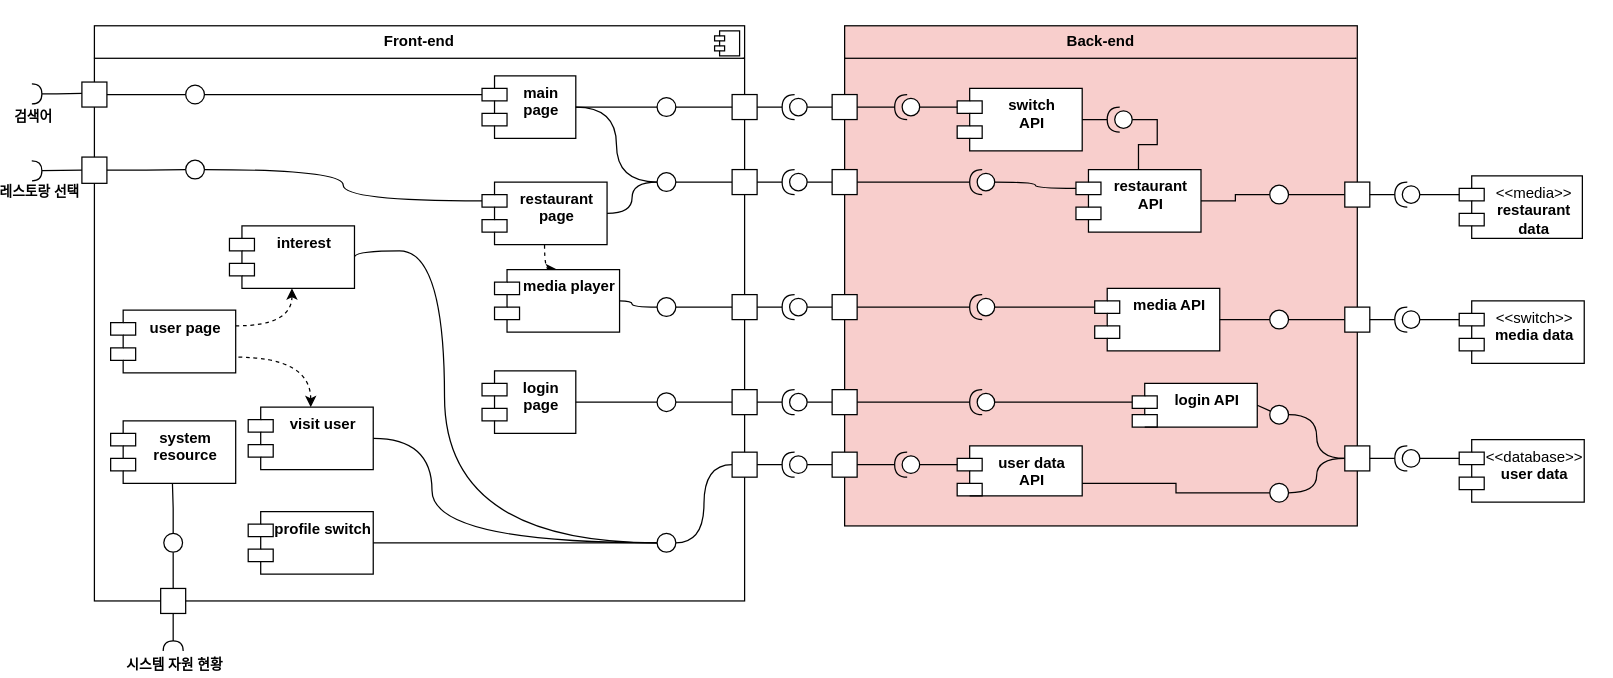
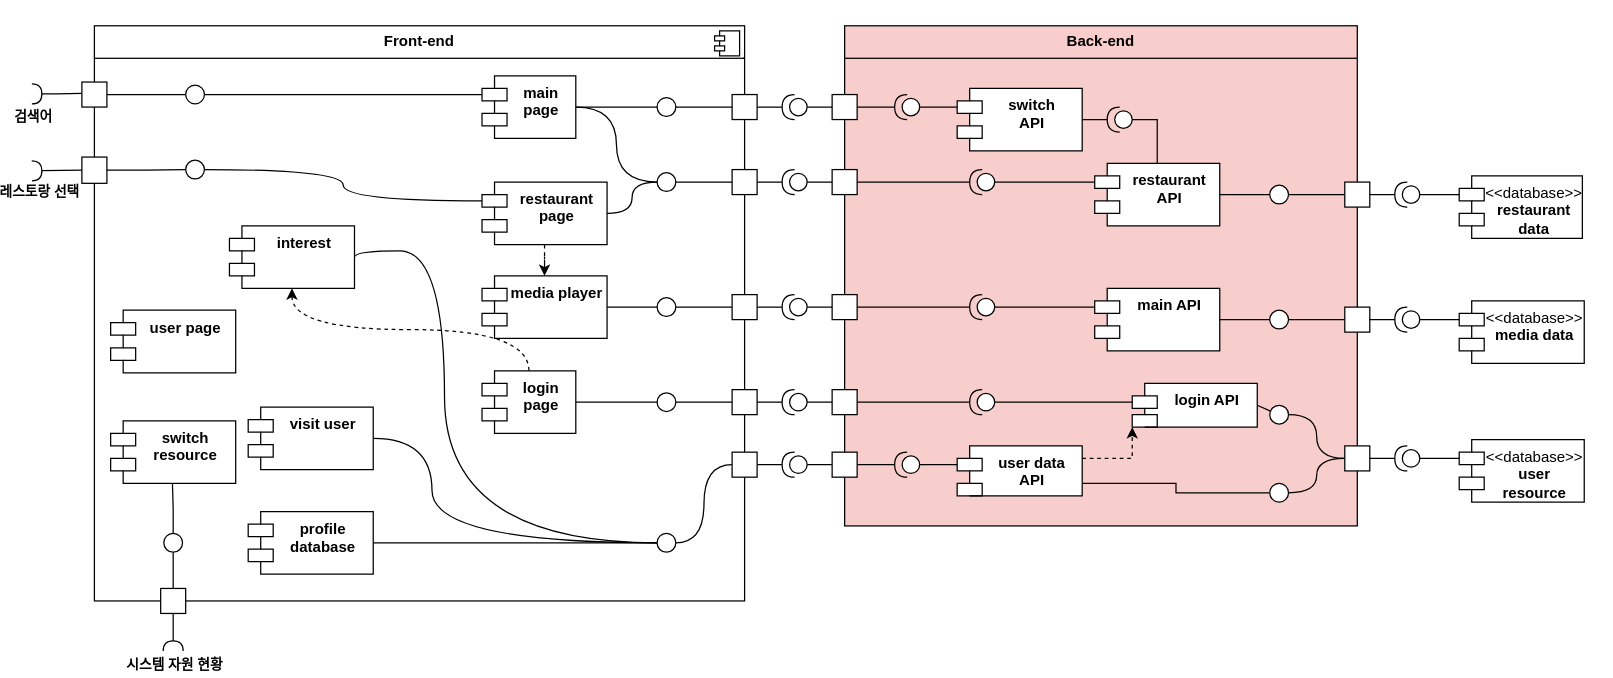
node "restaurant API": moved (1138, 201) -> (1157, 194)
node "<<media>> restaurant data": label "<<media>> restaurant data" -> "<<database>> restaurant data"
node "media player": moved (557, 301) -> (544, 307)
node "media API": label "media API" -> "main API"
edge "user page" -> "interest": now "login page" -> "interest"
node "<<switch>> media data": label "<<switch>> media data" -> "<<database>> media data"
edge "user page" -> "visit user": removed
node "system resource": label "system resource" -> "switch resource"
edge "user data API" -> "login API": added
node "<<database>> user data": label "<<database>> user data" -> "<<database>> user resource"
node "profile switch": label "profile switch" -> "profile database"
